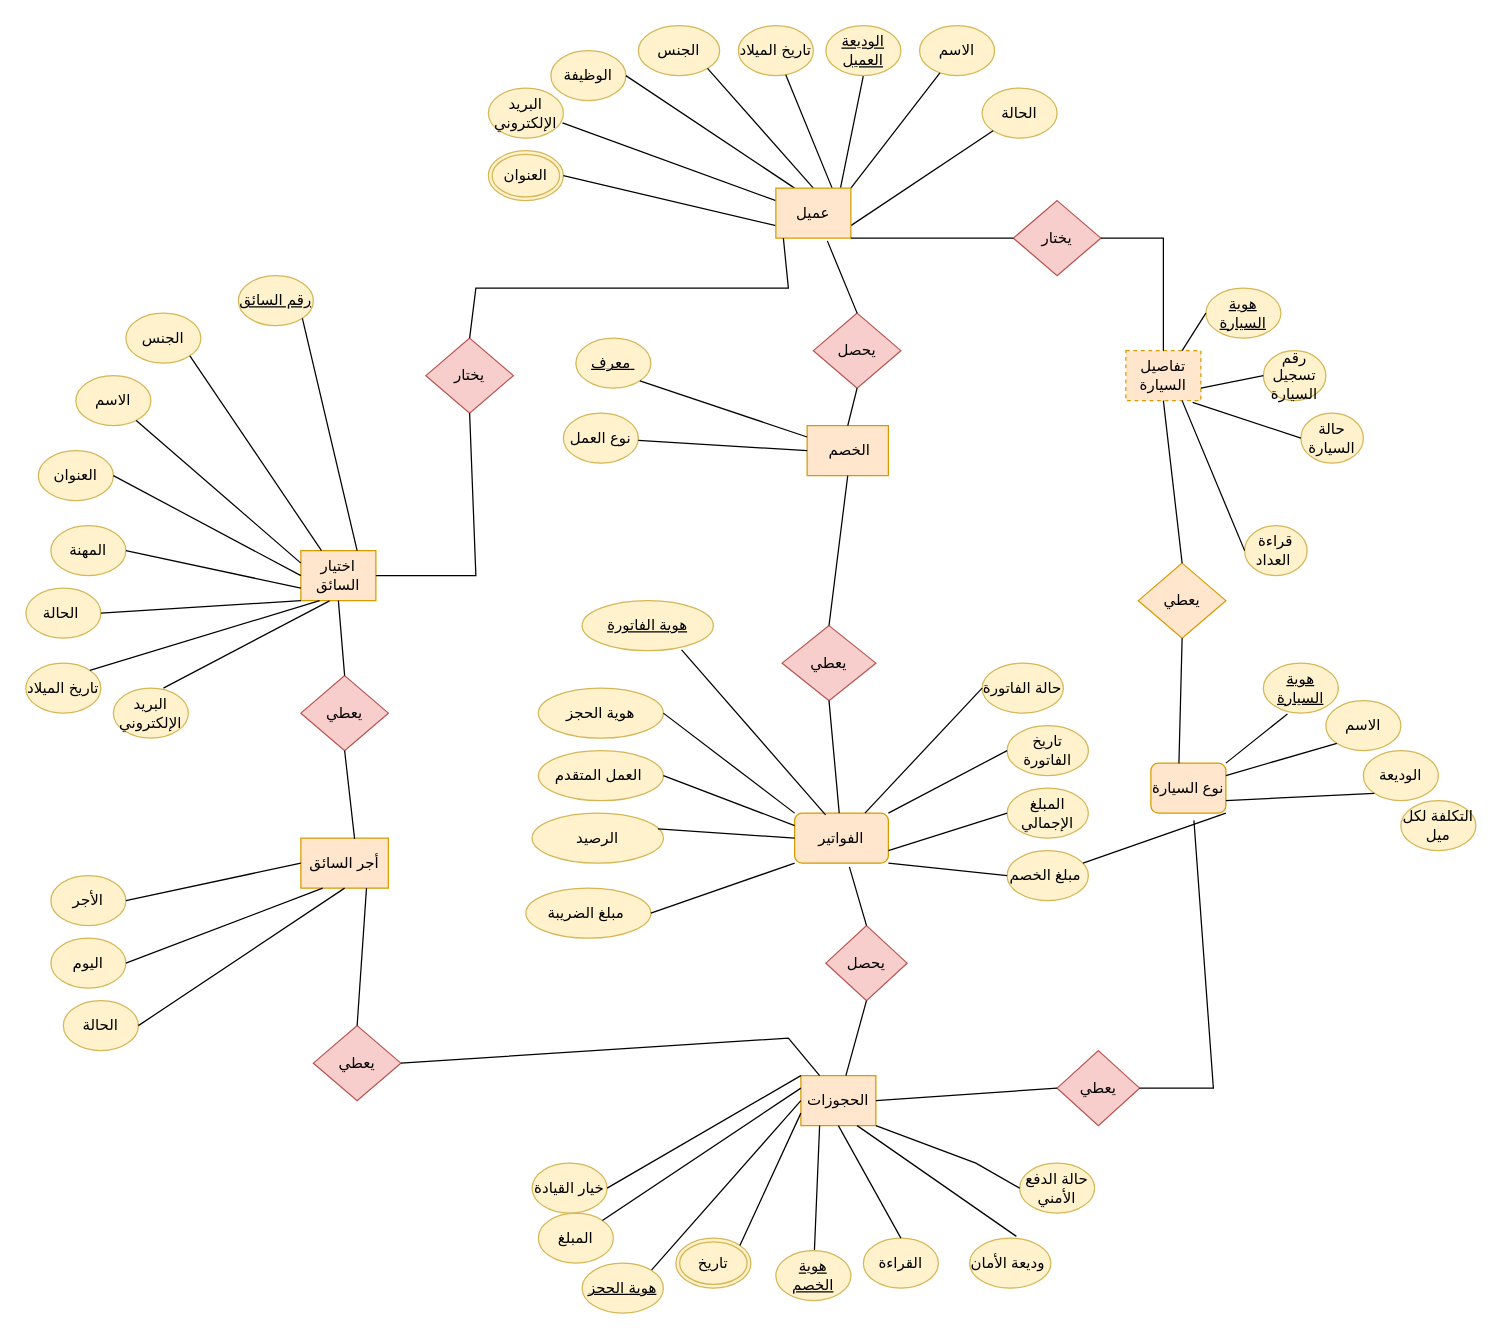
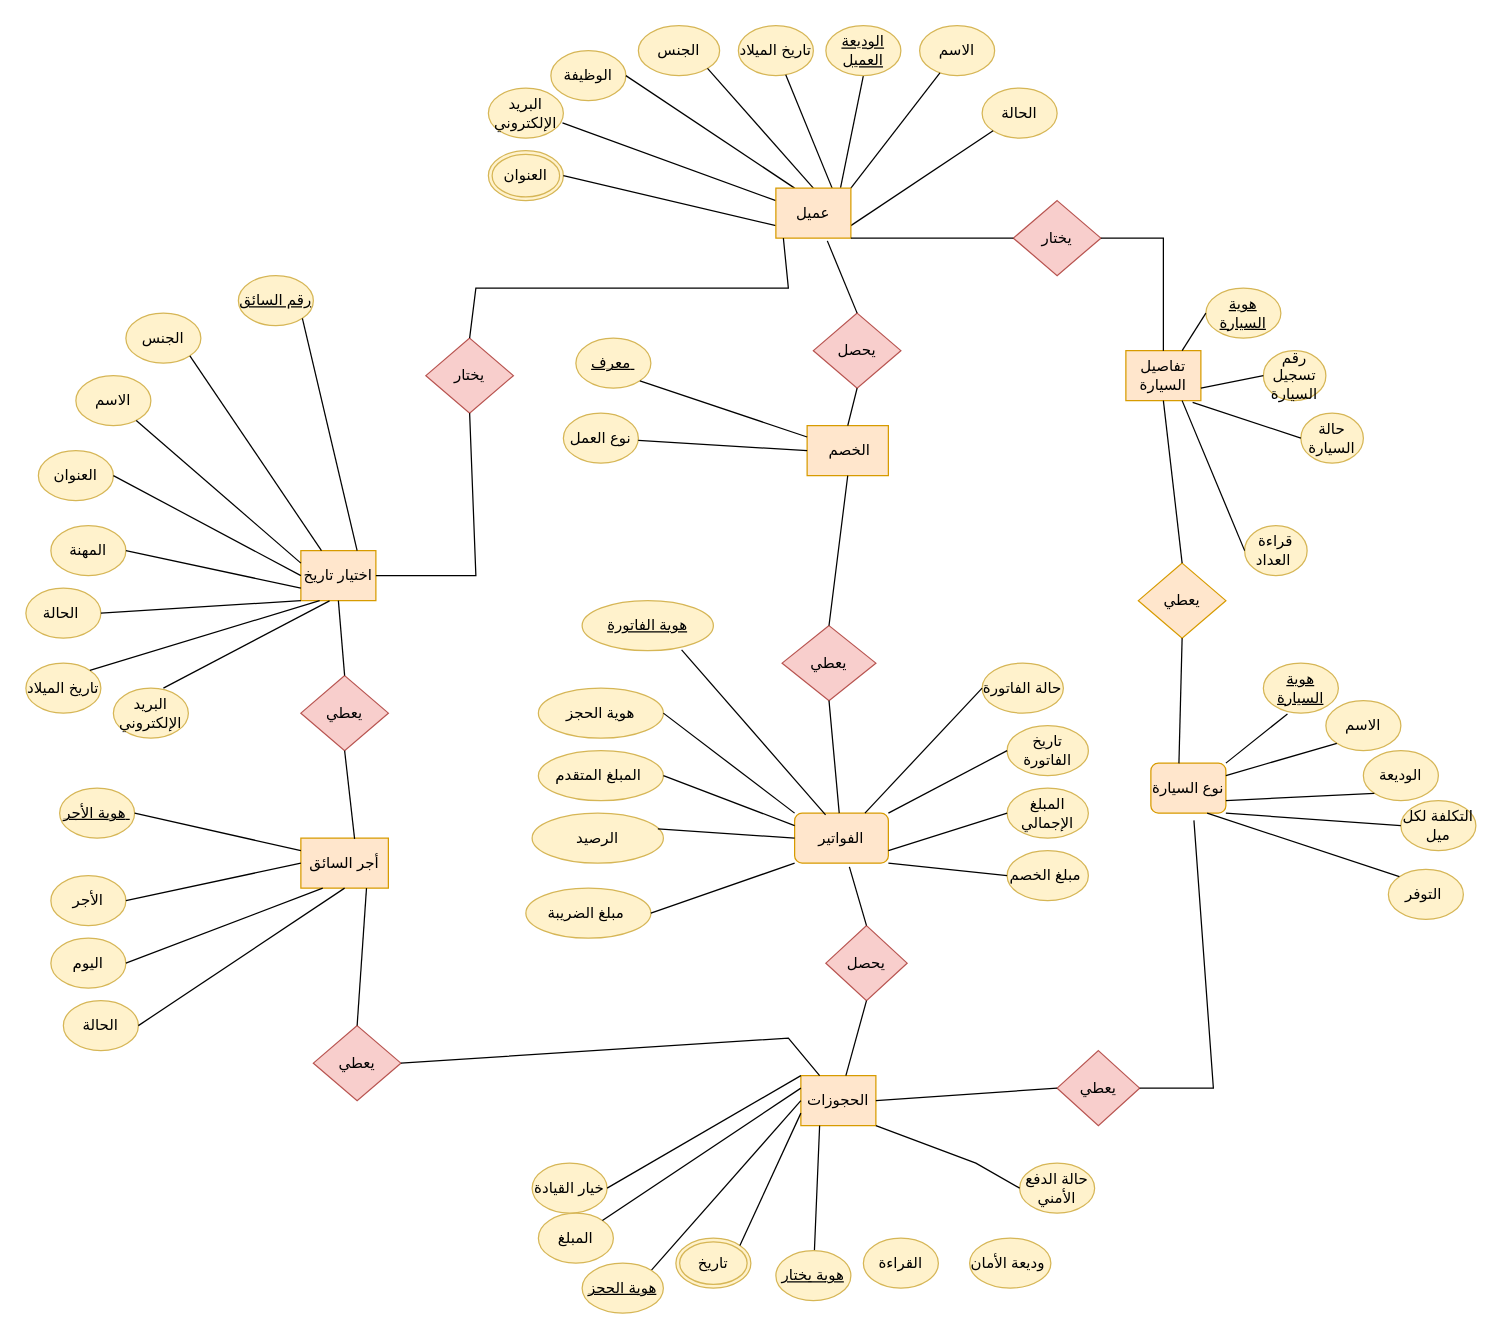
node "تفاصيل السيارة": style dashed -> solid
node "اختيار السائق": label "اختيار السائق" -> "اختيار تاريخ"
node "العمل المتقدم": label "العمل المتقدم" -> "المبلغ المتقدم"
node "هوية الأجر": added
edge "هوية الأجر" -- "أجر السائق": added
edge "نوع السيارة" -- "مبلغ الخصم": now "نوع السيارة" -- "التكلفة لكل ميل"
edge "نوع السيارة" -- "التوفر": added
node "التوفر": added
edge "الحجوزات" -- "وديعة الأمان": removed
edge "الحجوزات" -- "القراءة": removed
node "هوية الخصم": label "هوية الخصم" -> "هوية يختار"
